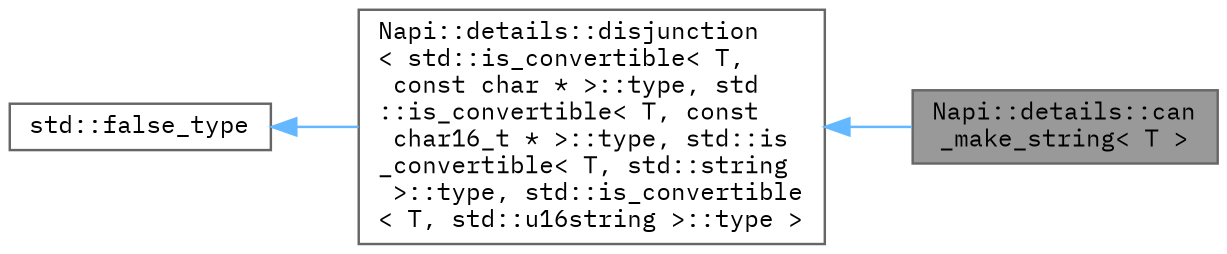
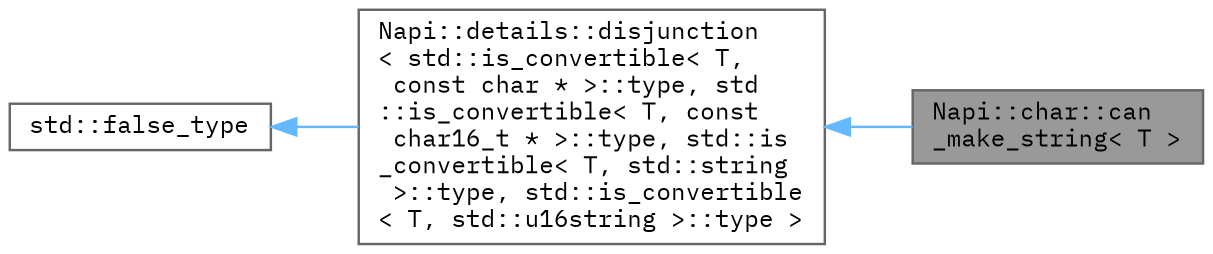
node "Napi::details::can _make_string< T >": label "Napi::details::can _make_string< T >" -> "Napi::char::can _make_string< T >"
